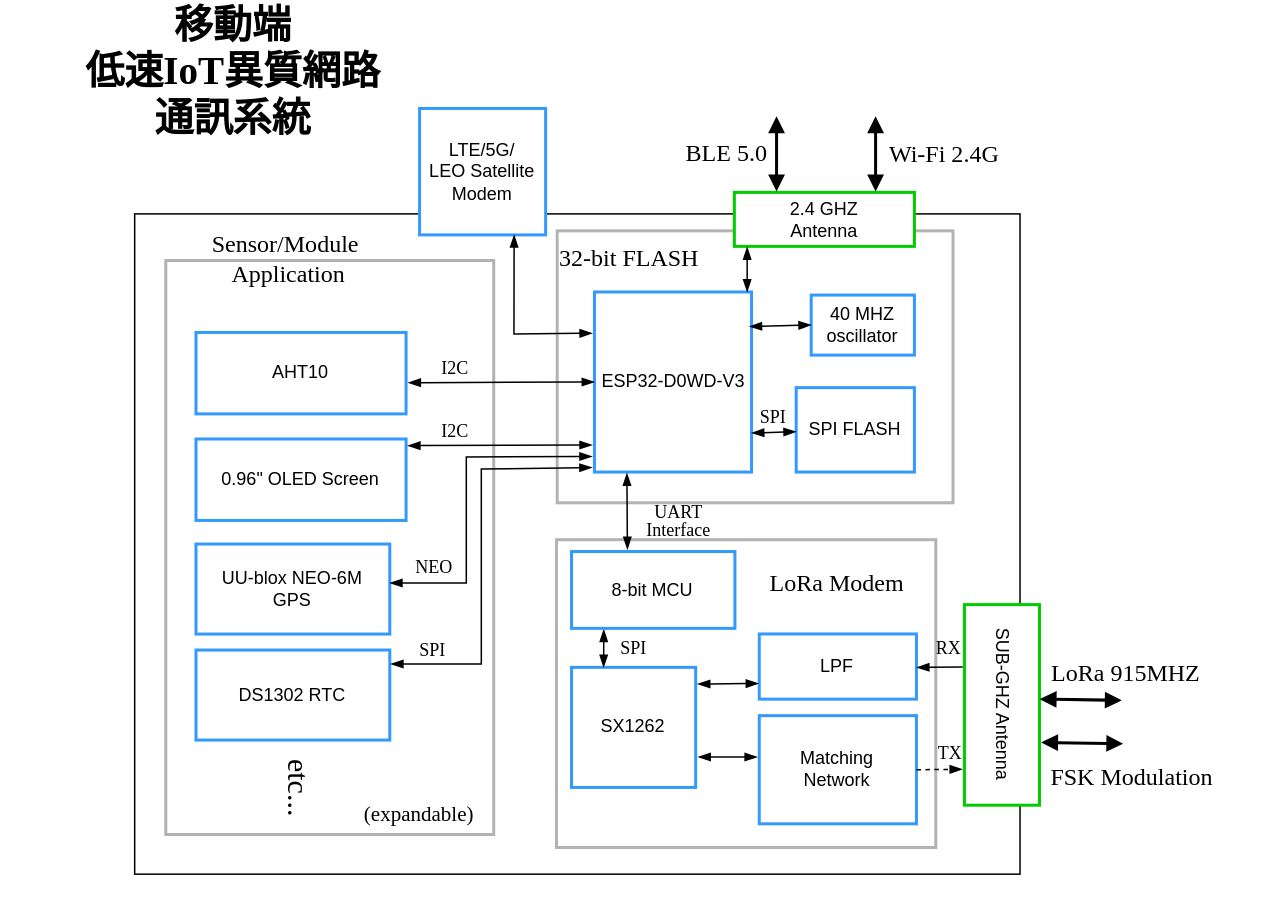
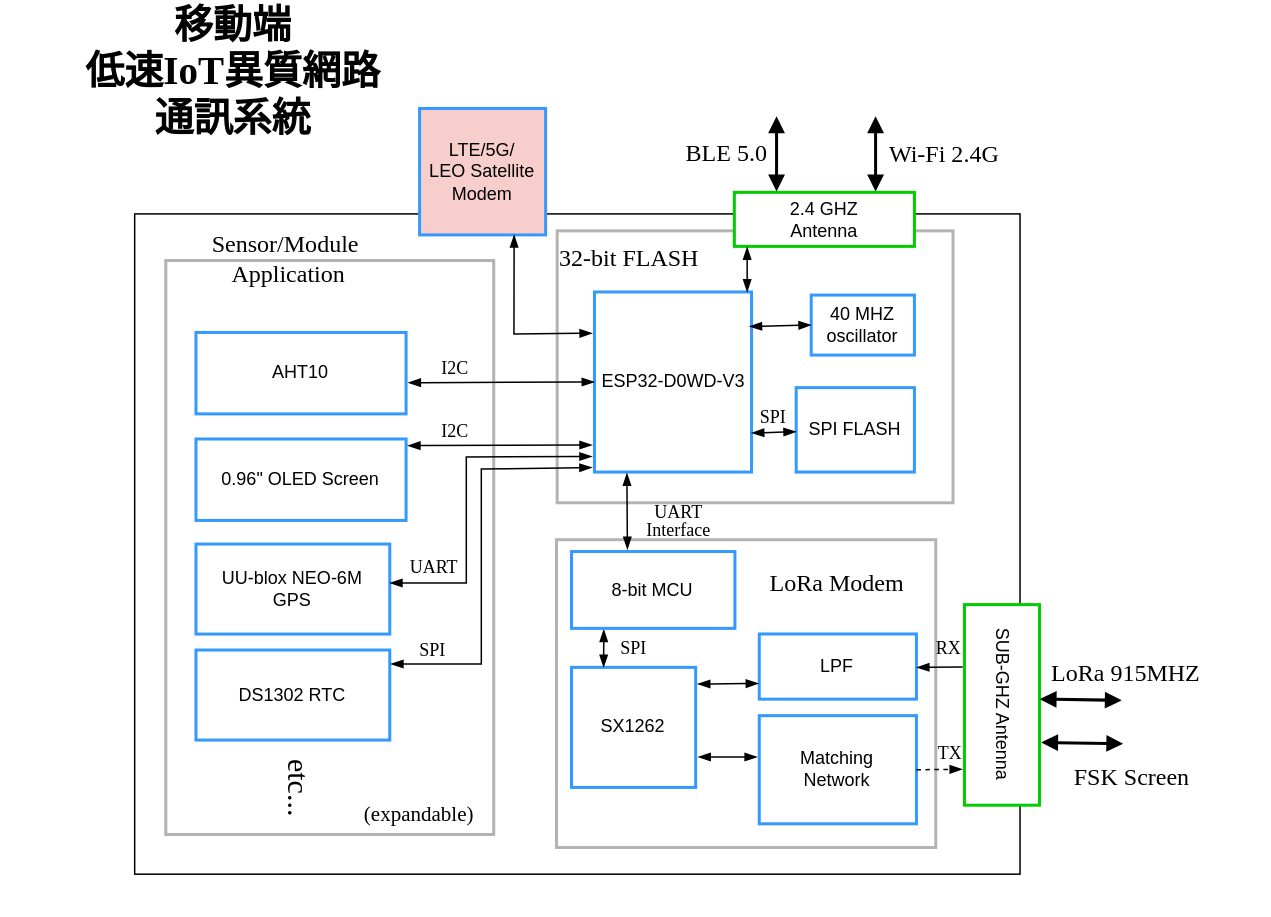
node "LTE/5G/ LEO Satellite Modem": fillcolor #ffffff -> #f8cecc
node "NEO": label "NEO" -> "UART"
node "FSK Modulation": label "FSK Modulation" -> "FSK Screen"
